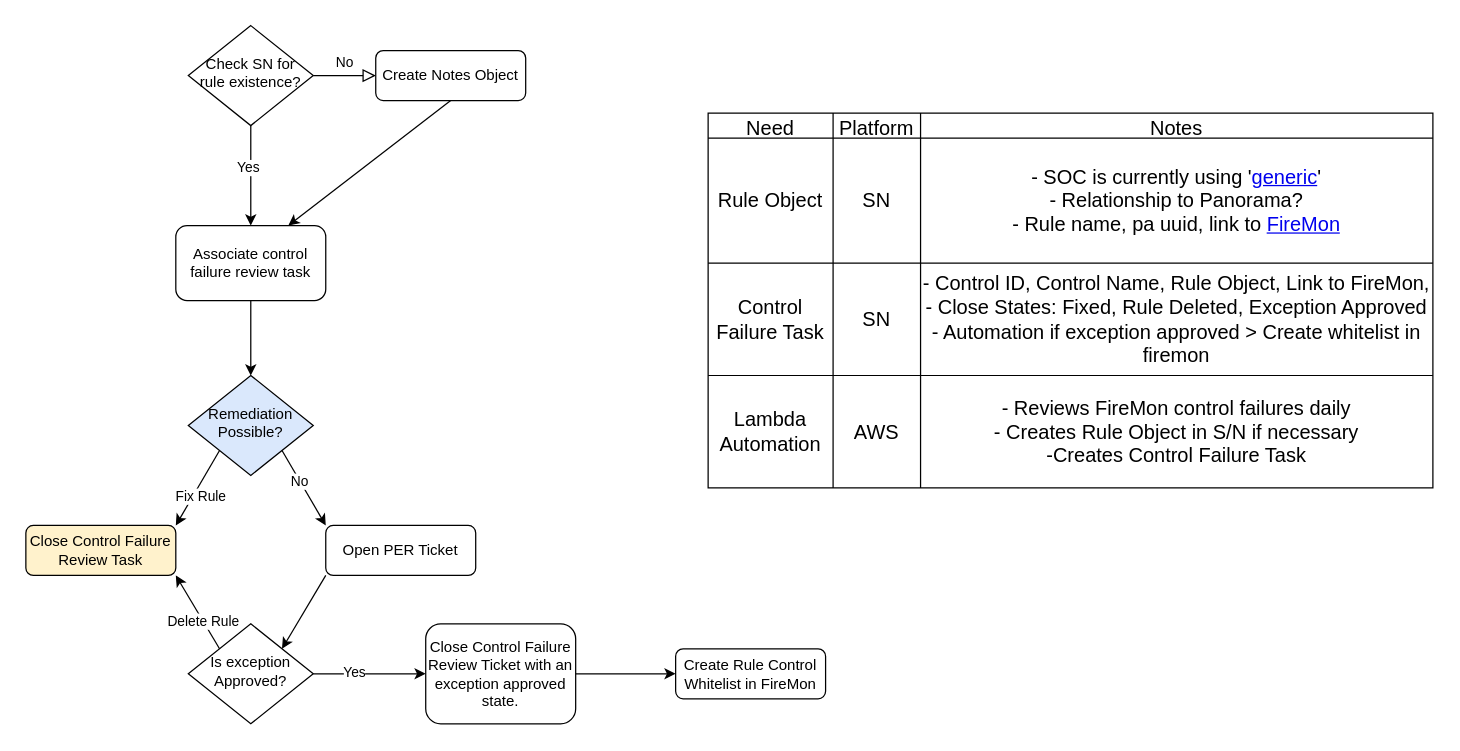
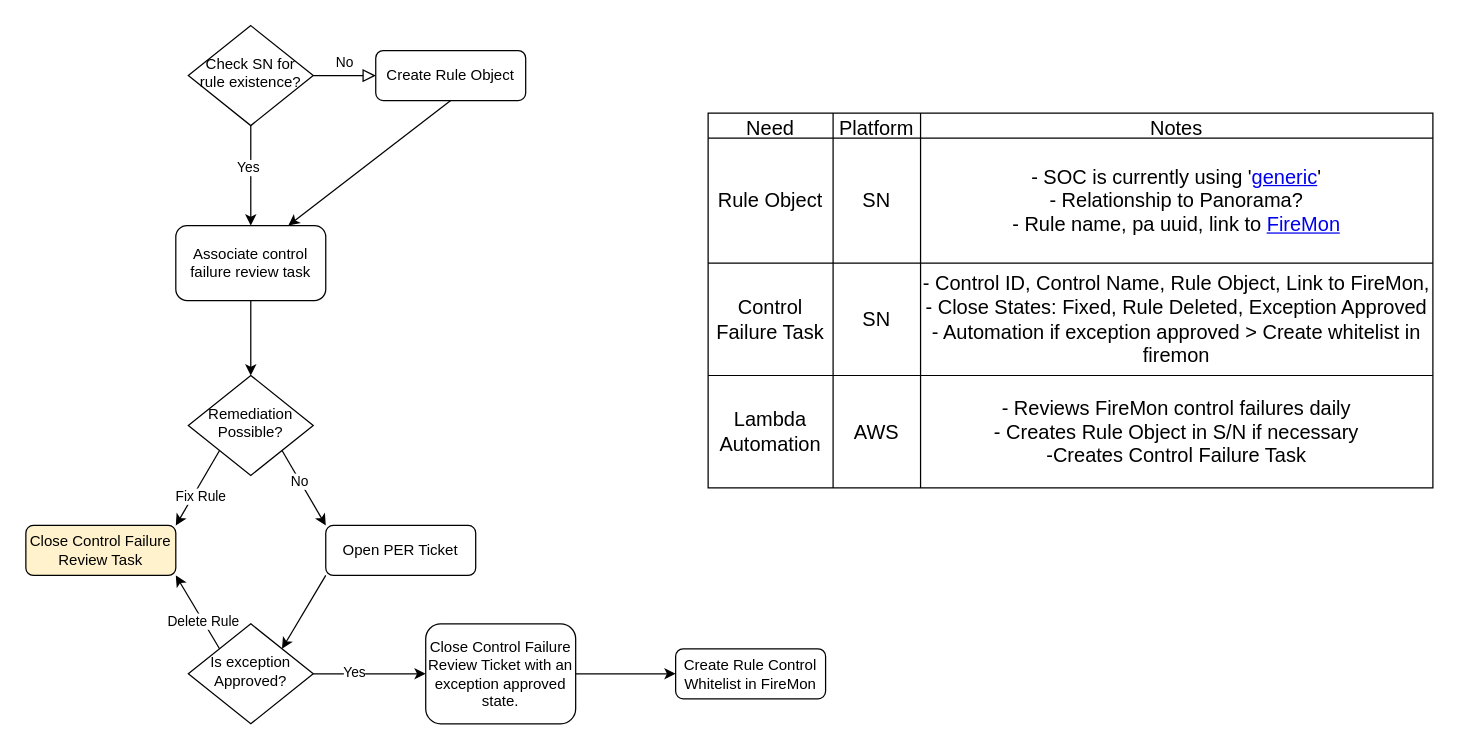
node "Create Notes Object": label "Create Notes Object" -> "Create Rule Object"
node "Remediation Possible?": fillcolor #dae8fc -> #ffffff
